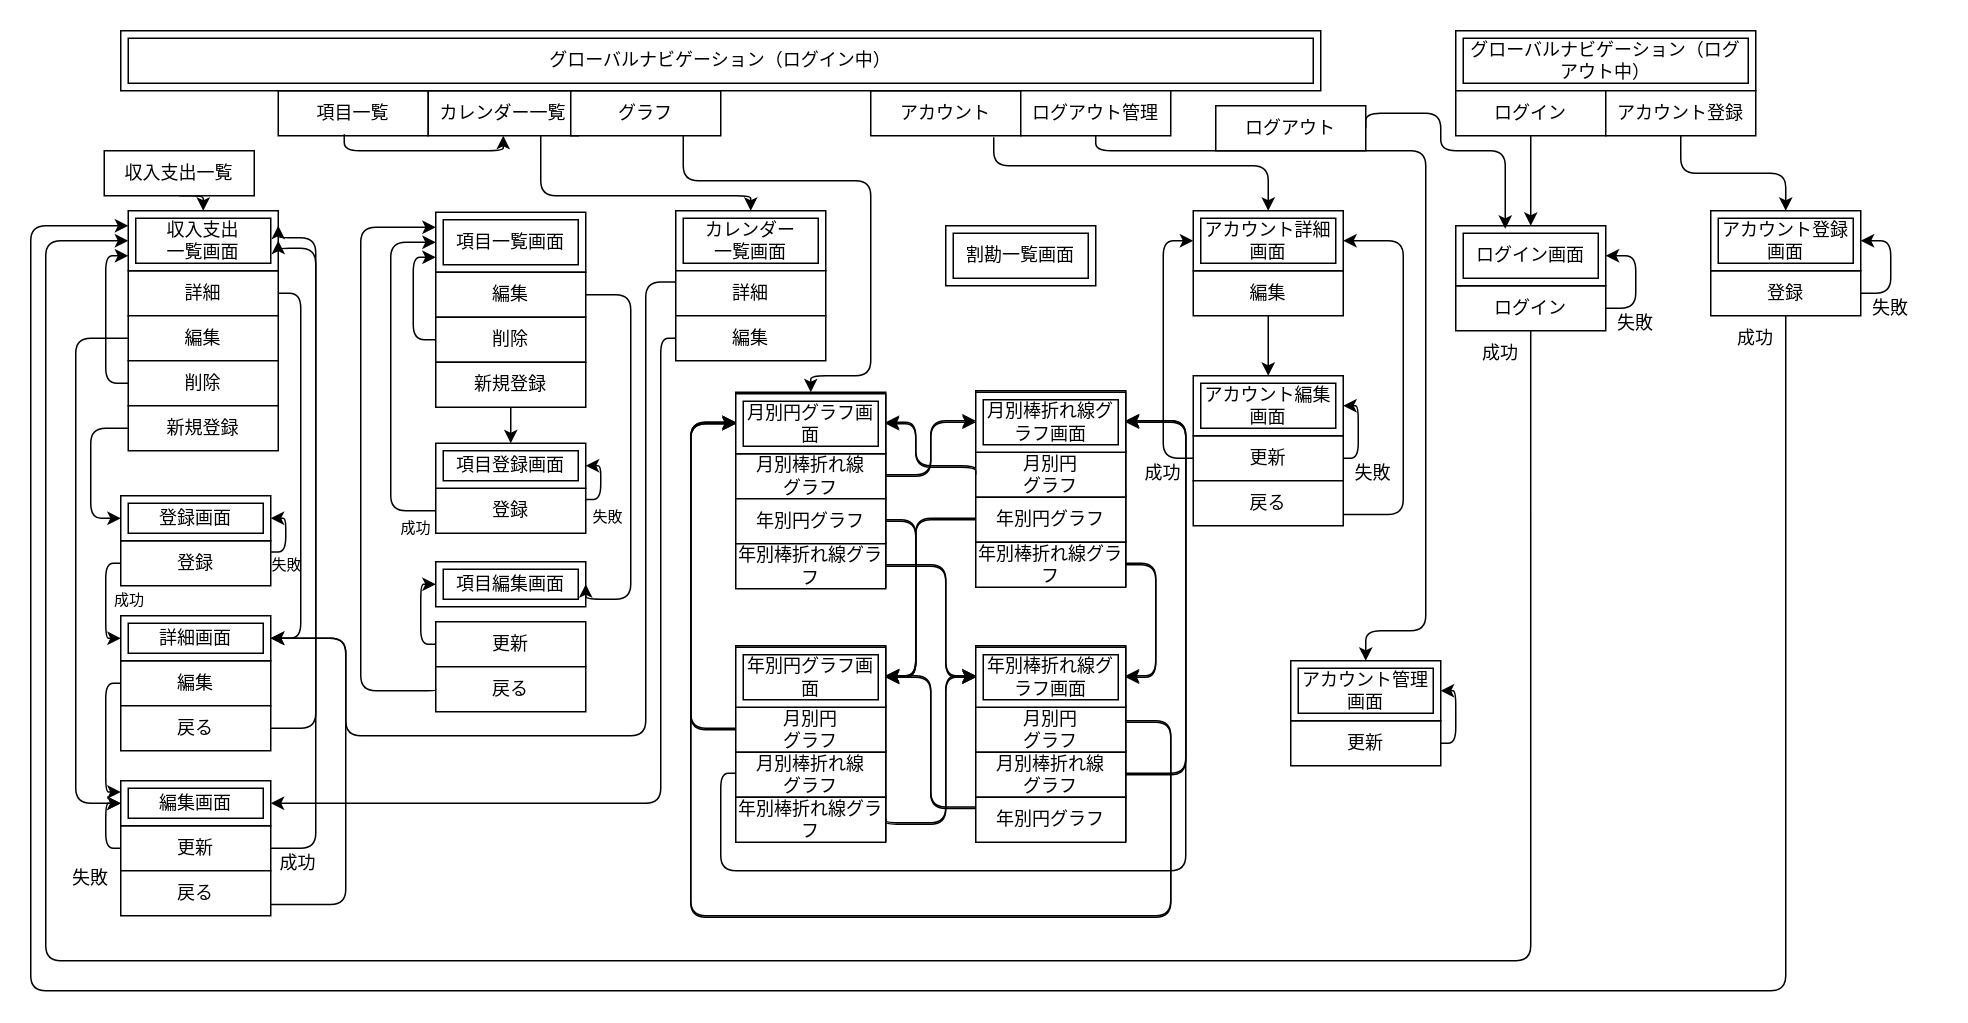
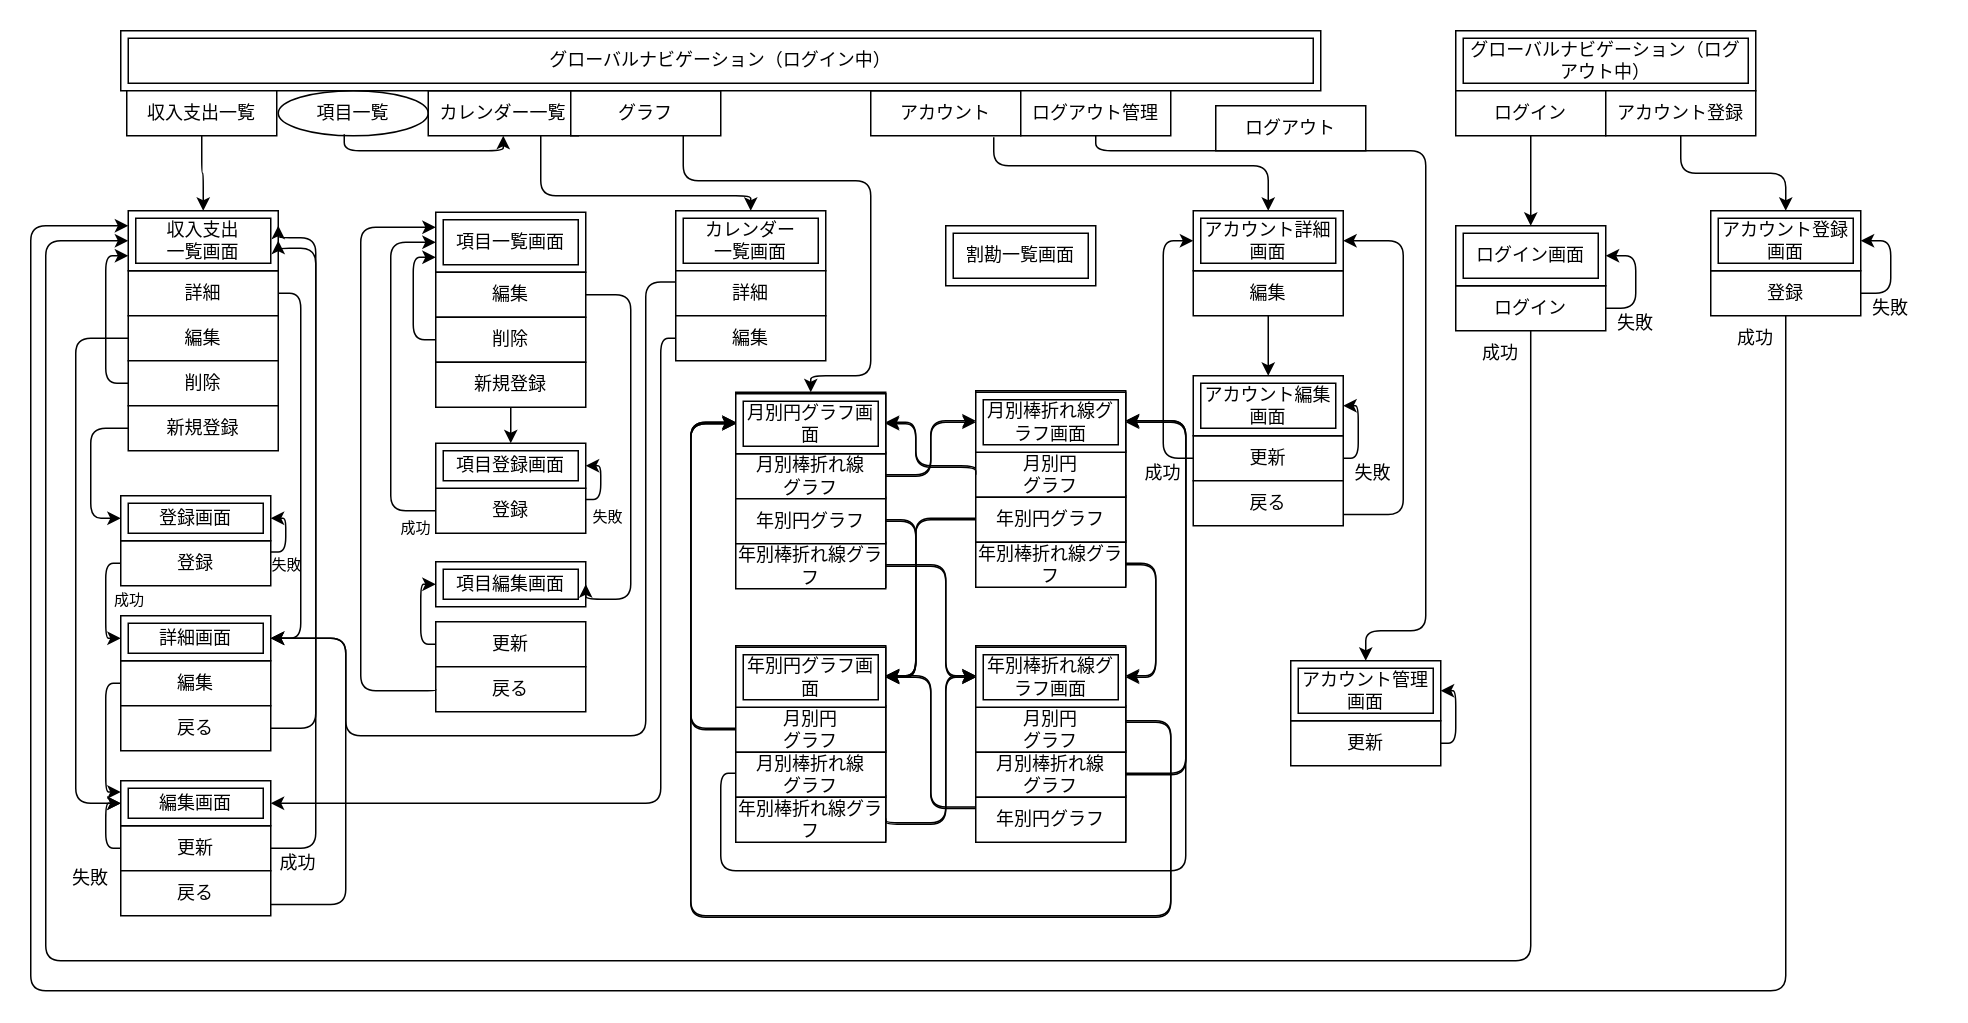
node "項目一覧": shape rectangle -> ellipse
edge "ログアウト" -> "ログイン画面": removed
node "収入支出一覧": moved (179, 173) -> (202, 113)
